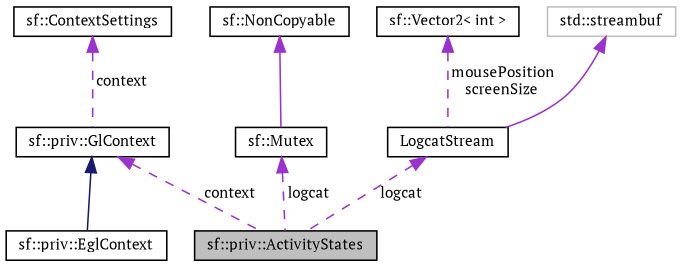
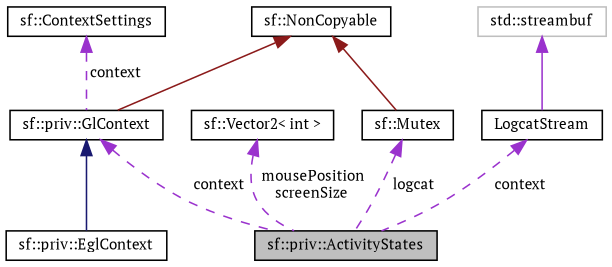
edge "sf::priv::GlContext" -> "sf::NonCopyable": added
edge "sf::Mutex" -> "sf::NonCopyable": color darkorchid3 -> firebrick4
edge "LogcatStream" -> "sf::Vector2< int >": now "sf::priv::ActivityStates" -> "sf::Vector2< int >"
edge "sf::priv::ActivityStates" -> "LogcatStream": label " logcat" -> " context"
